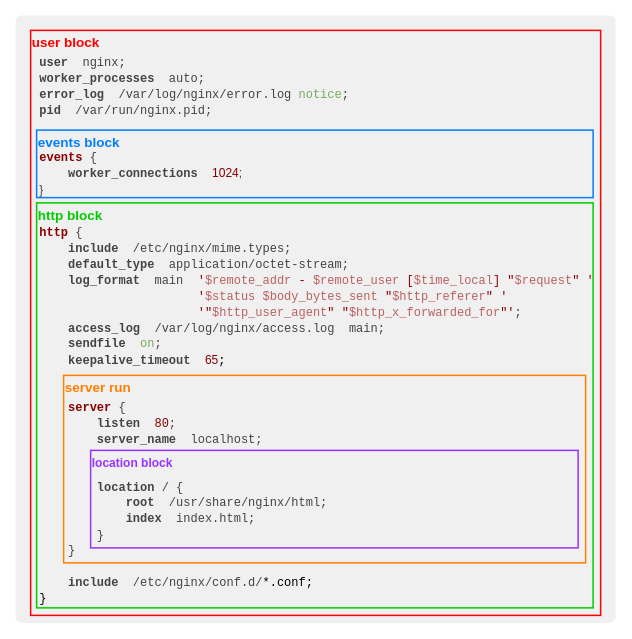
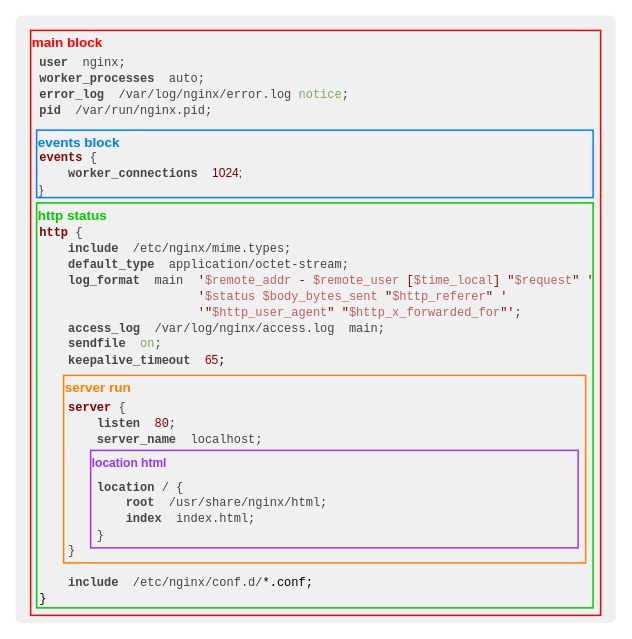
node "user block": label "user block" -> "main block"
node "http block": label "http block" -> "http status"
node "location block": label "location block" -> "location html"
